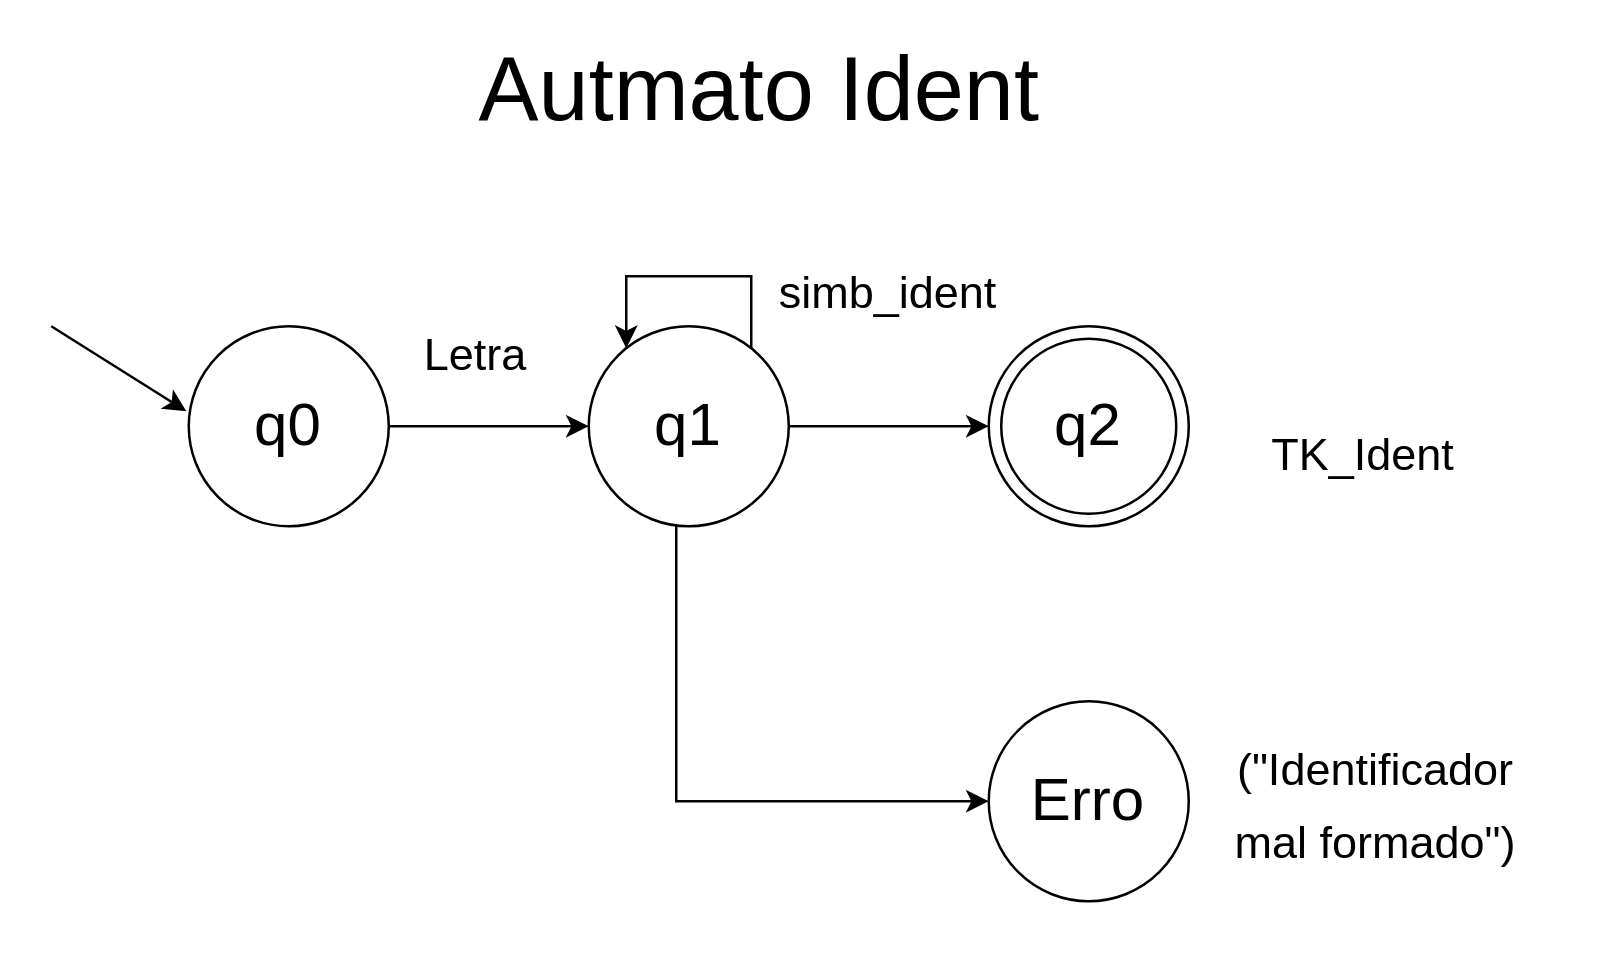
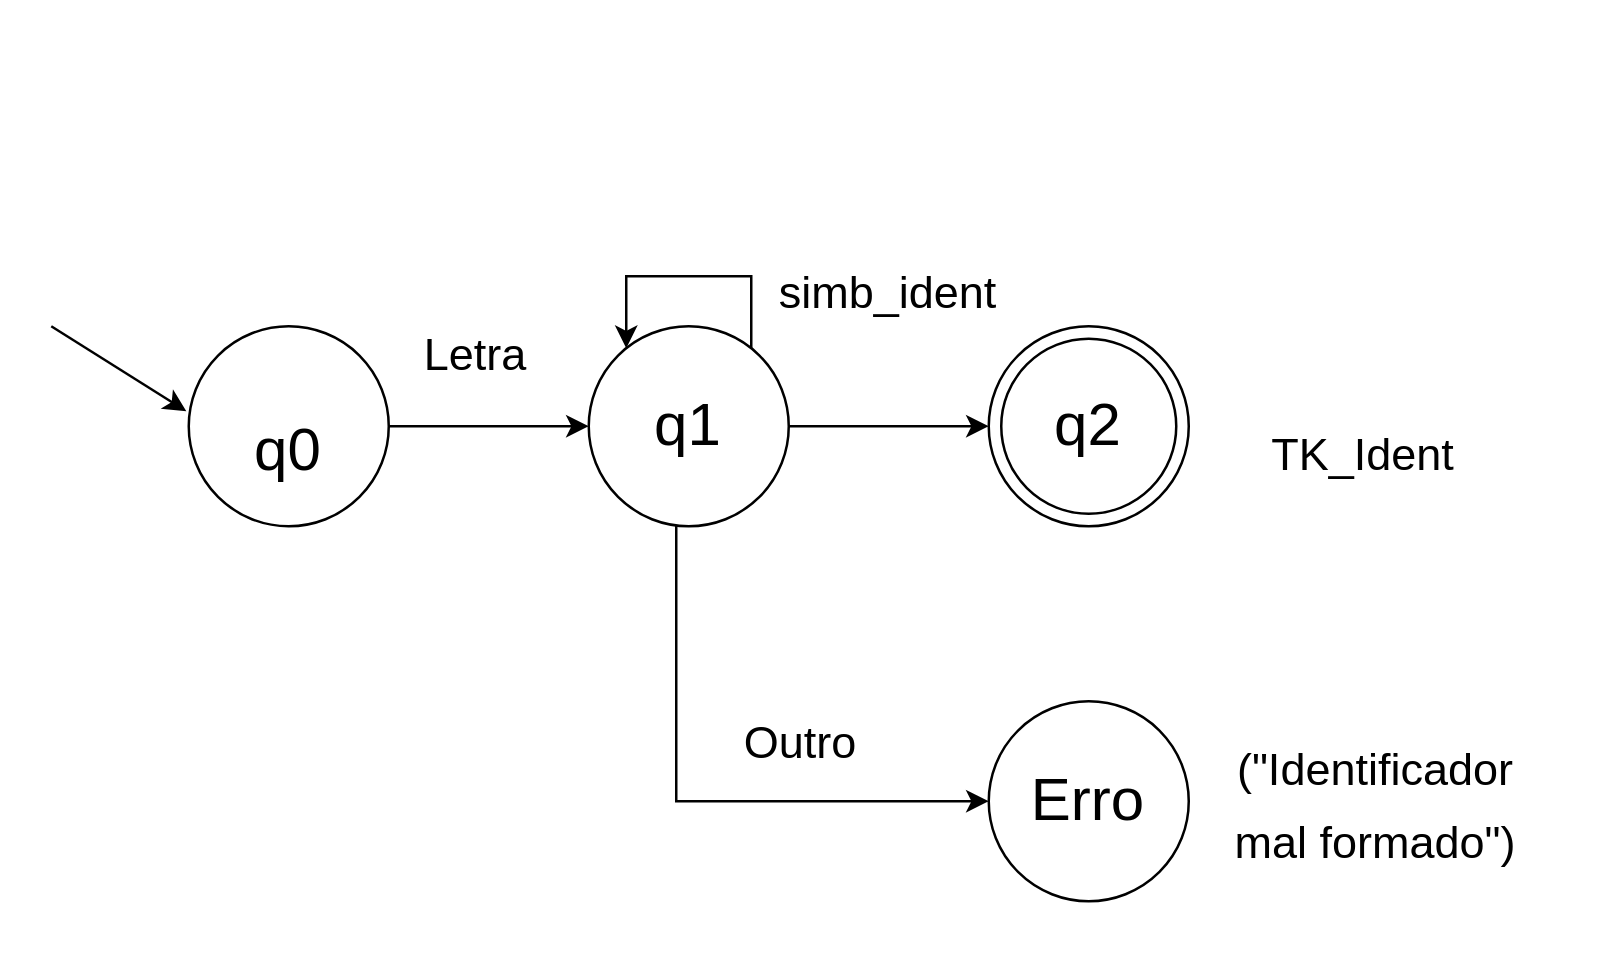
node "Autmato Ident": removed
node "q0": moved (289, 426) -> (289, 451)
node "Outro": added
